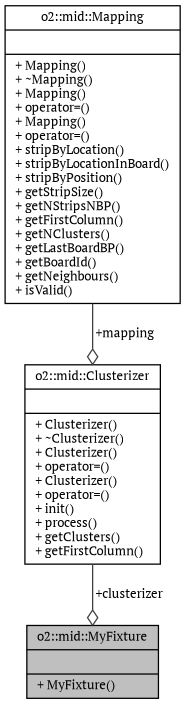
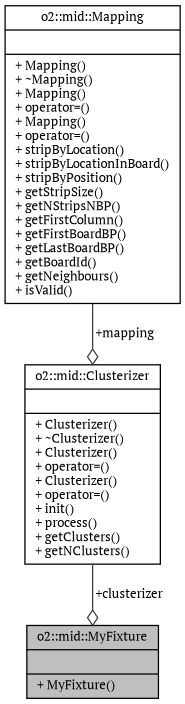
node "o2::mid::Mapping": text "+ getNClusters()" -> "+ getFirstBoardBP()"
node "o2::mid::Clusterizer": text "+ getFirstColumn()" -> "+ getNClusters()"
